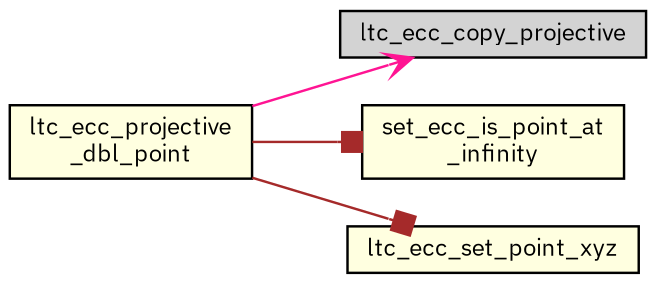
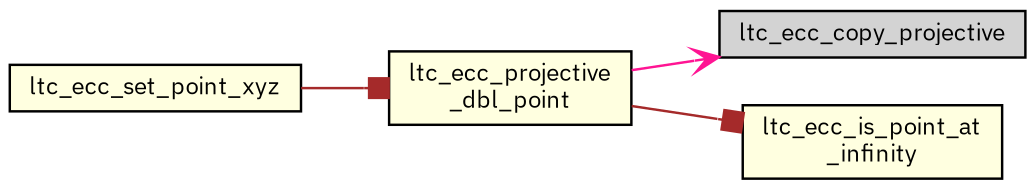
node "set_ecc_is_point_at _infinity": label "set_ecc_is_point_at _infinity" -> "ltc_ecc_is_point_at _infinity"
edge "ltc_ecc_projective _dbl_point" -> "ltc_ecc_set_point_xyz": reversed
